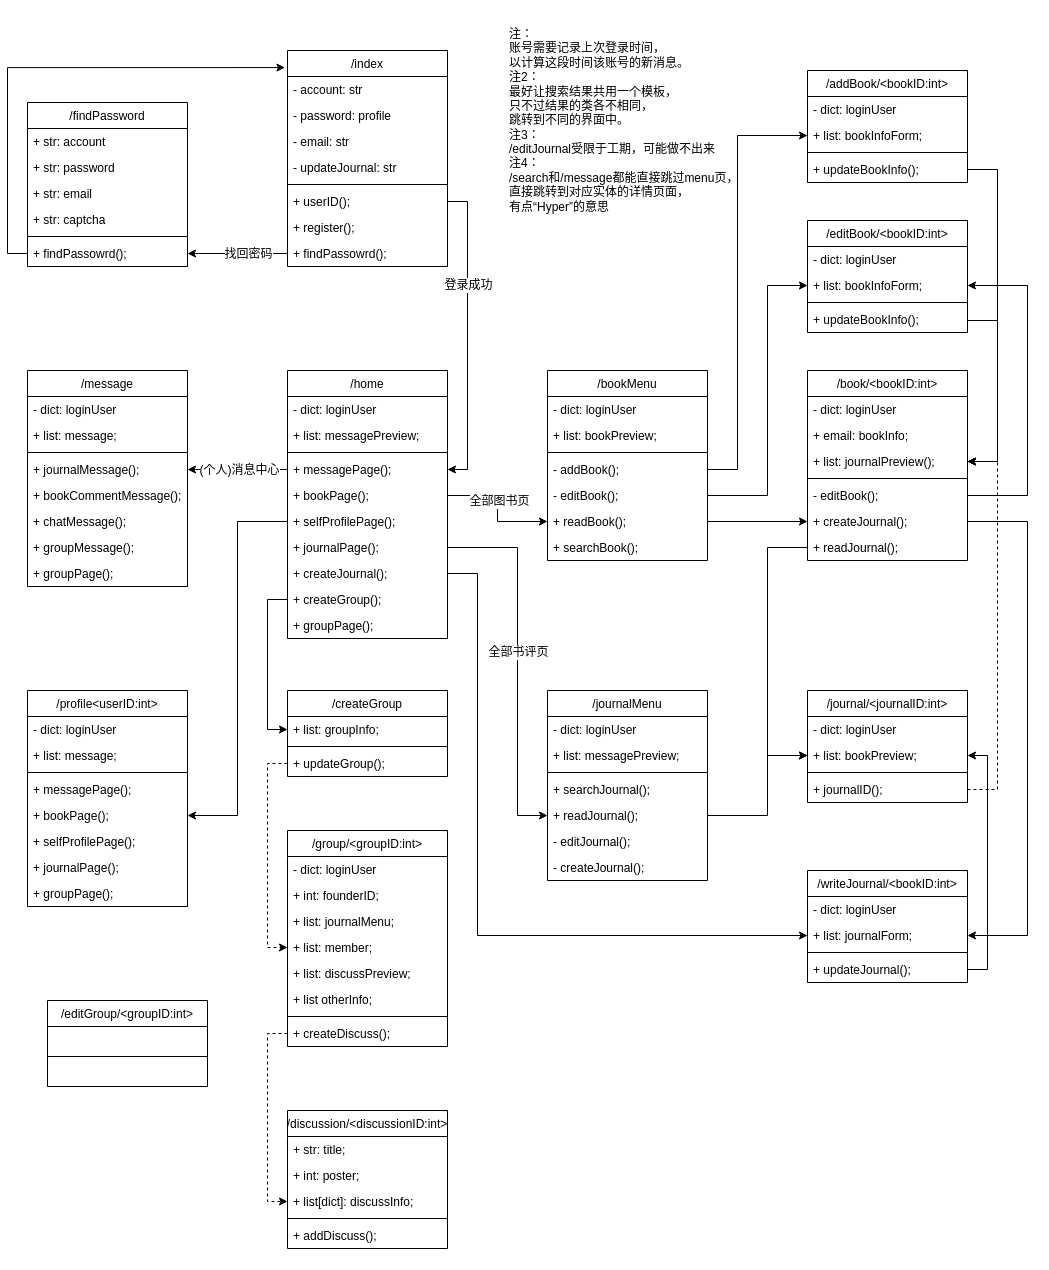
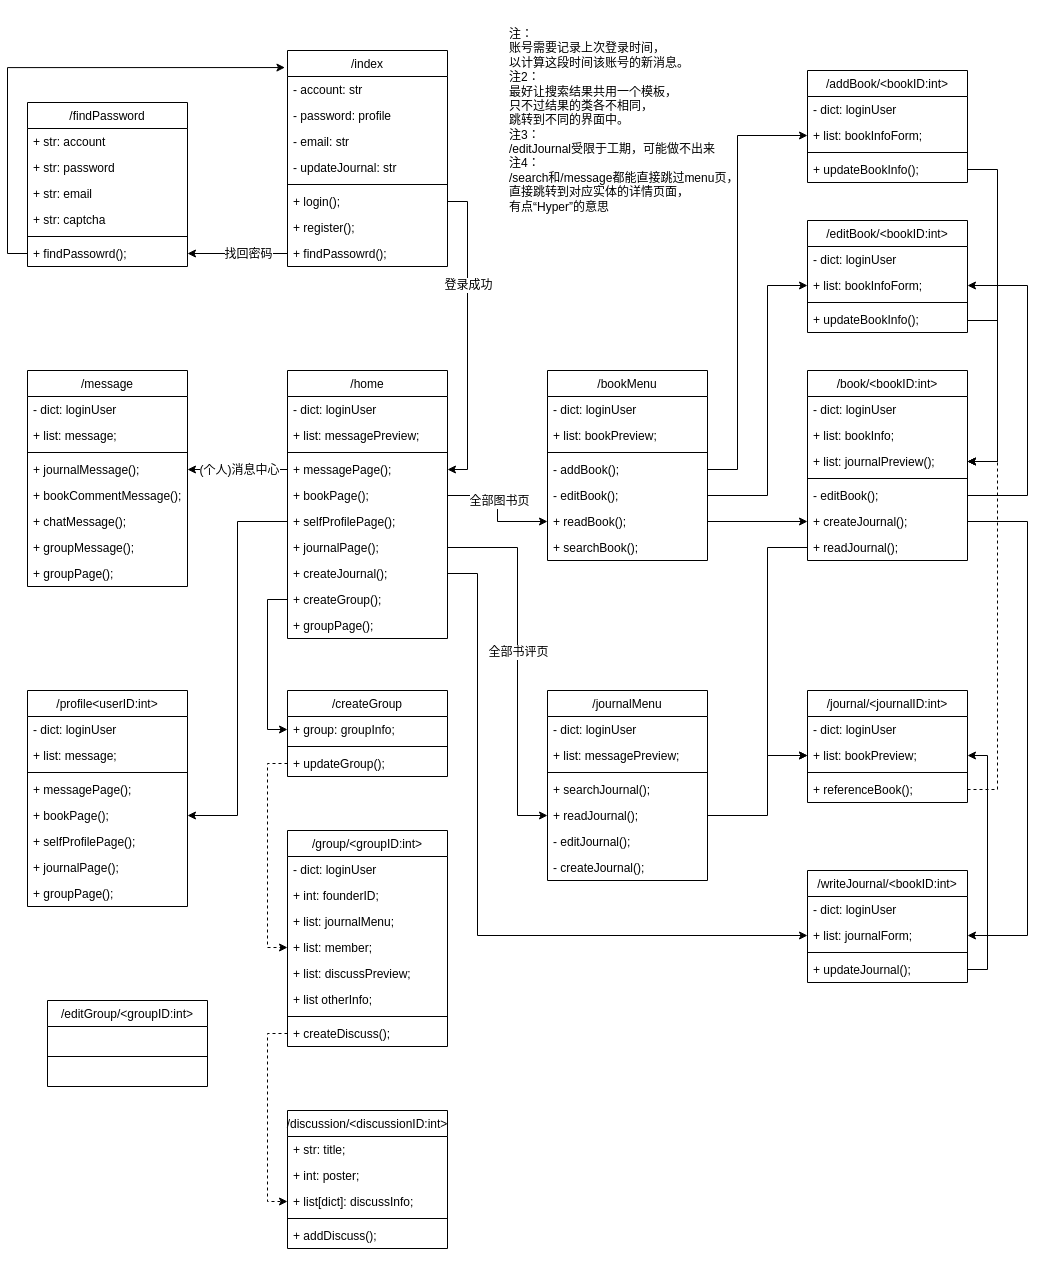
node "+ userID();": label "+ userID();" -> "+ login();"
node "+ email: bookInfo;": label "+ email: bookInfo;" -> "+ list: bookInfo;"
node "+ list: groupInfo;": label "+ list: groupInfo;" -> "+ group: groupInfo;"
node "+ journalID();": label "+ journalID();" -> "+ referenceBook();"
